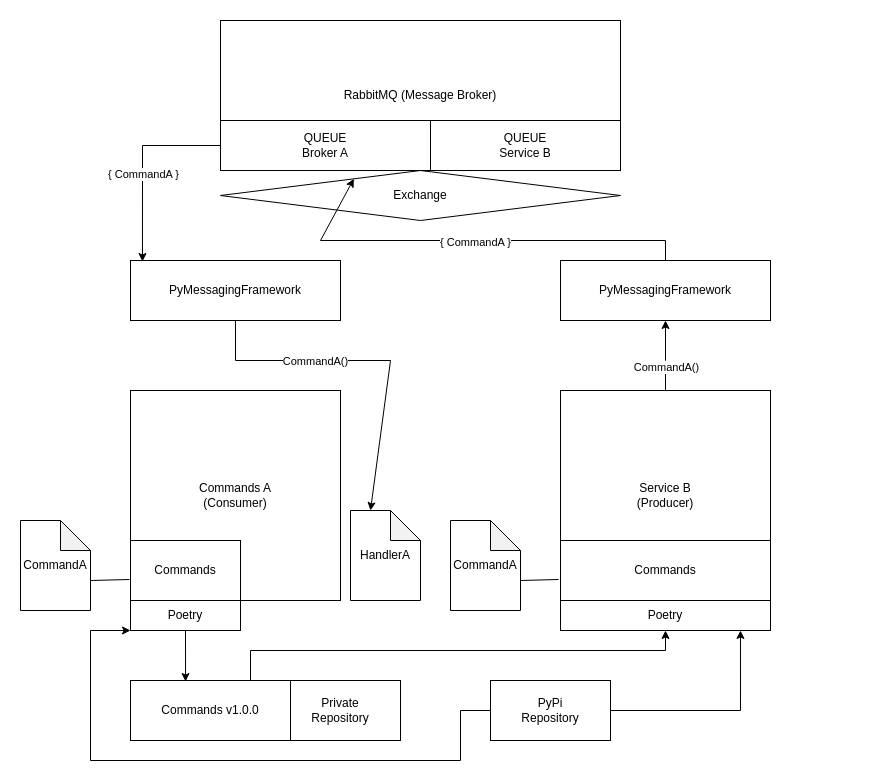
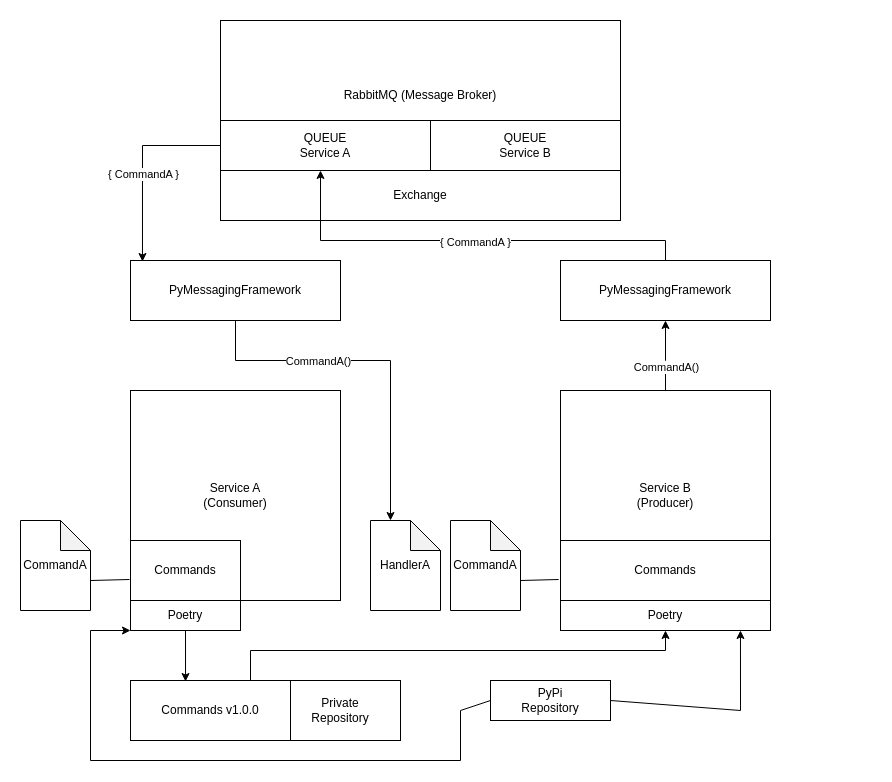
node "QUEUE Broker A": label "QUEUE Broker A" -> "QUEUE Service A"
node "Exchange": shape diamond -> rectangle
node "Commands A (Consumer)": label "Commands A (Consumer)" -> "Service A (Consumer)"
node "HandlerA": moved (386, 556) -> (406, 566)
node "PyPi Repository": size 120x60 -> 120x40
